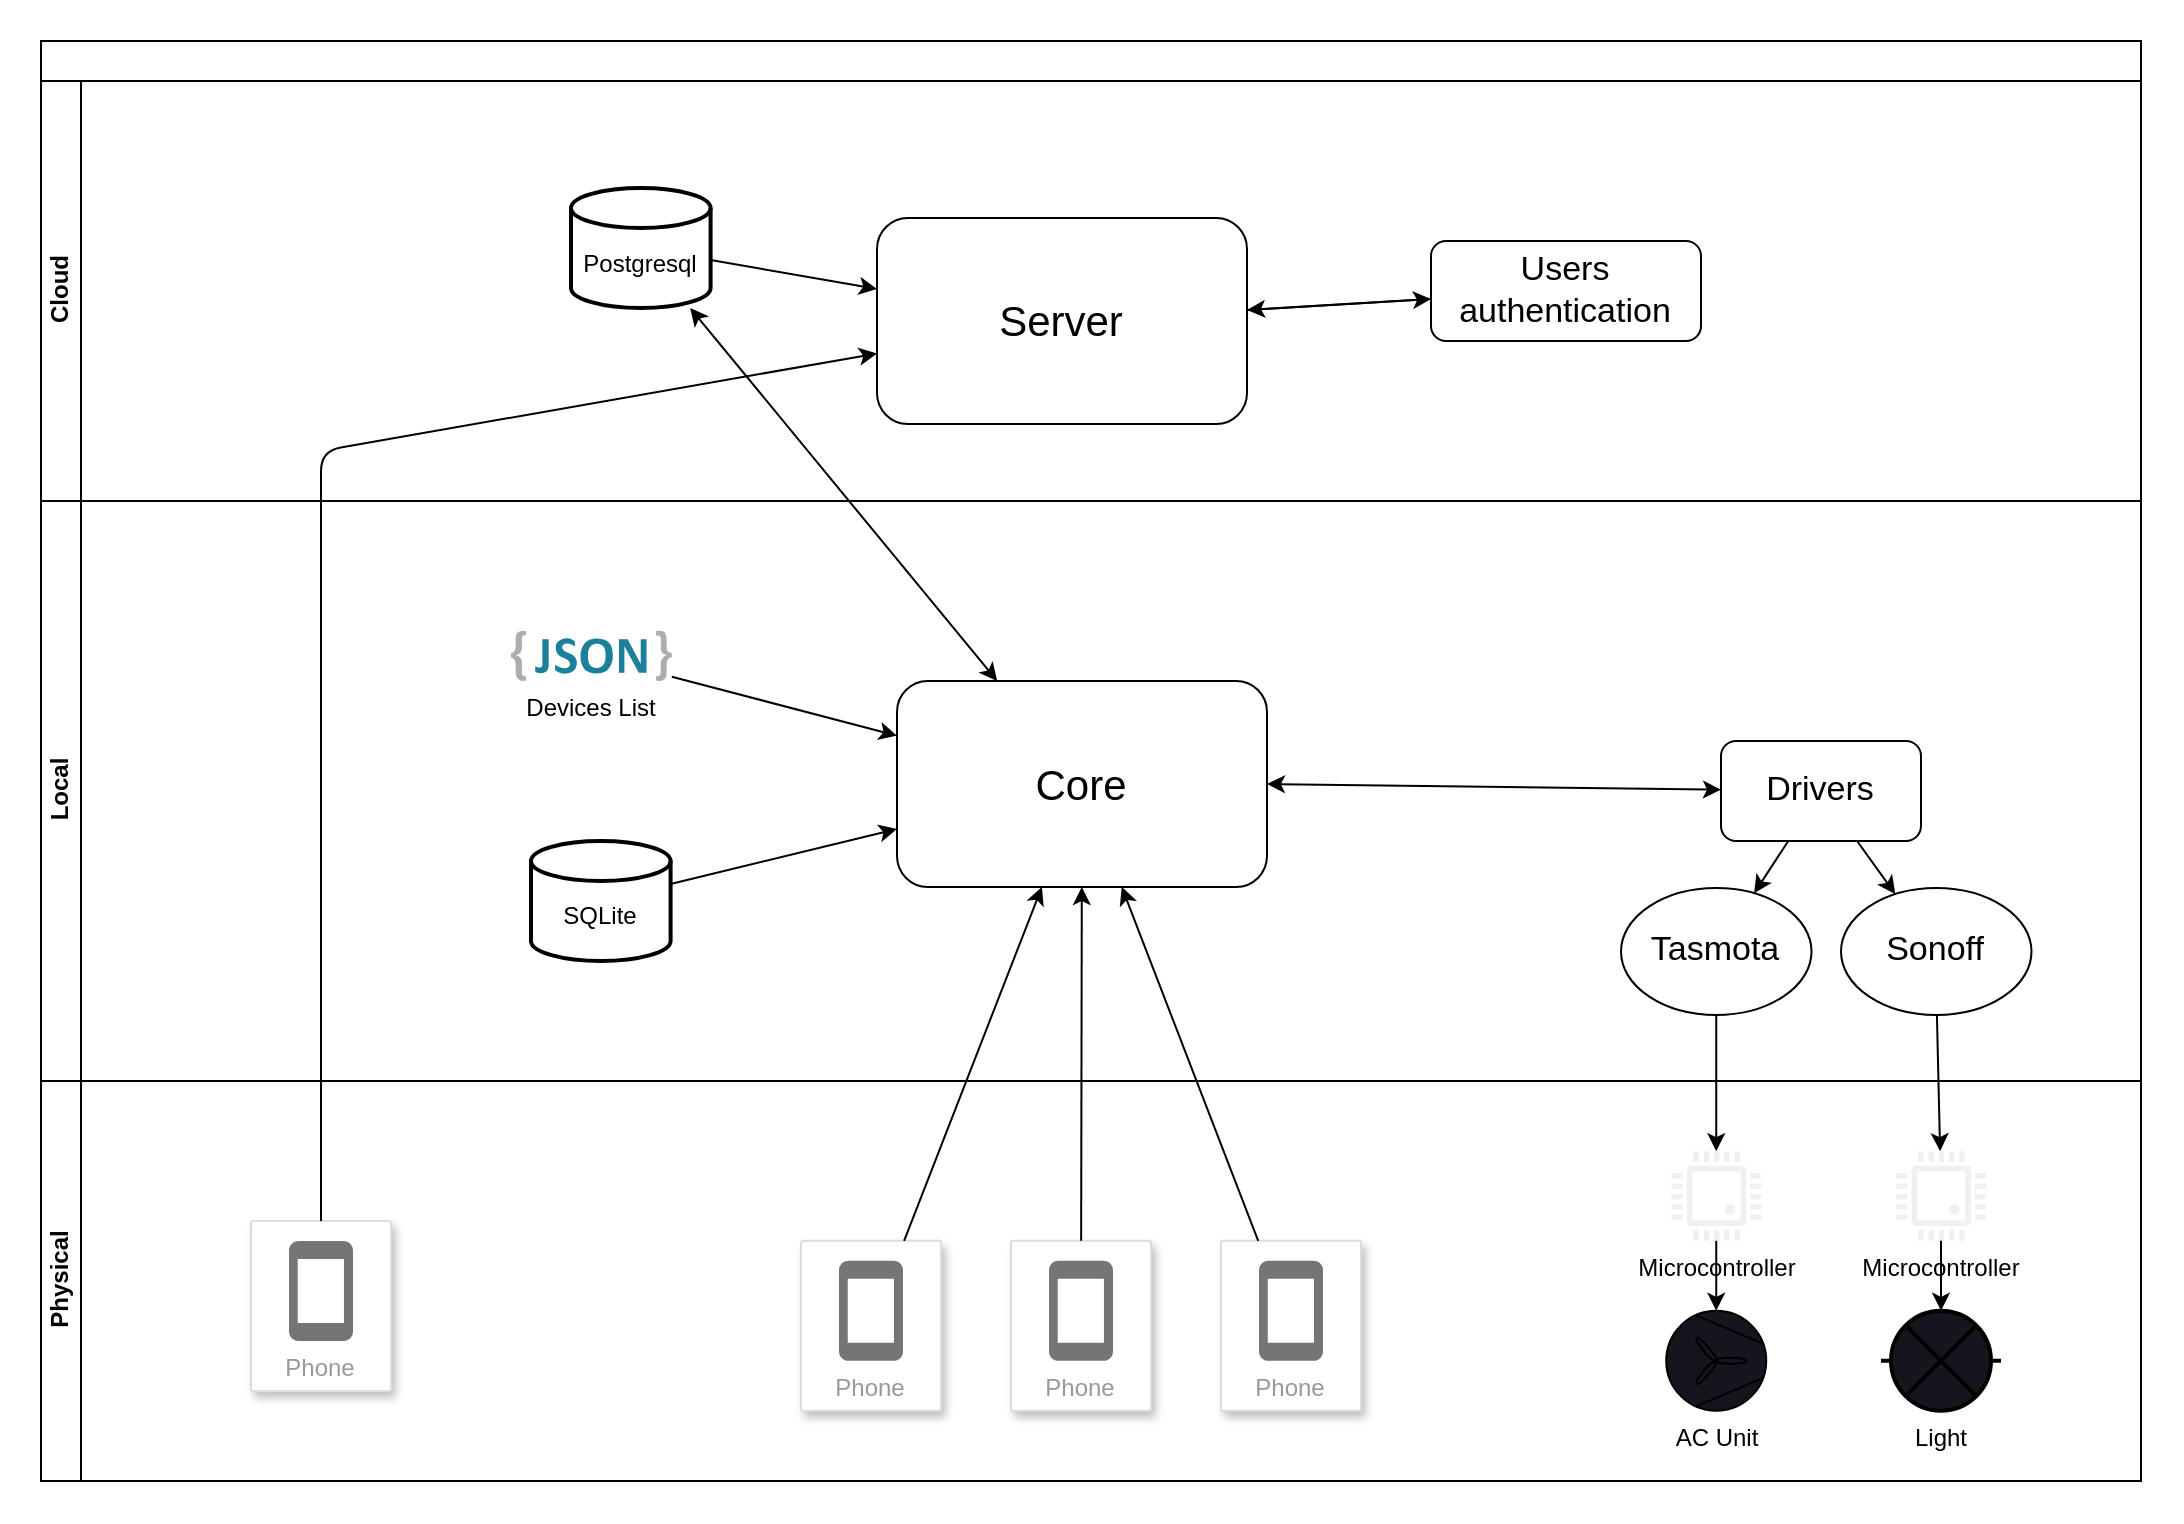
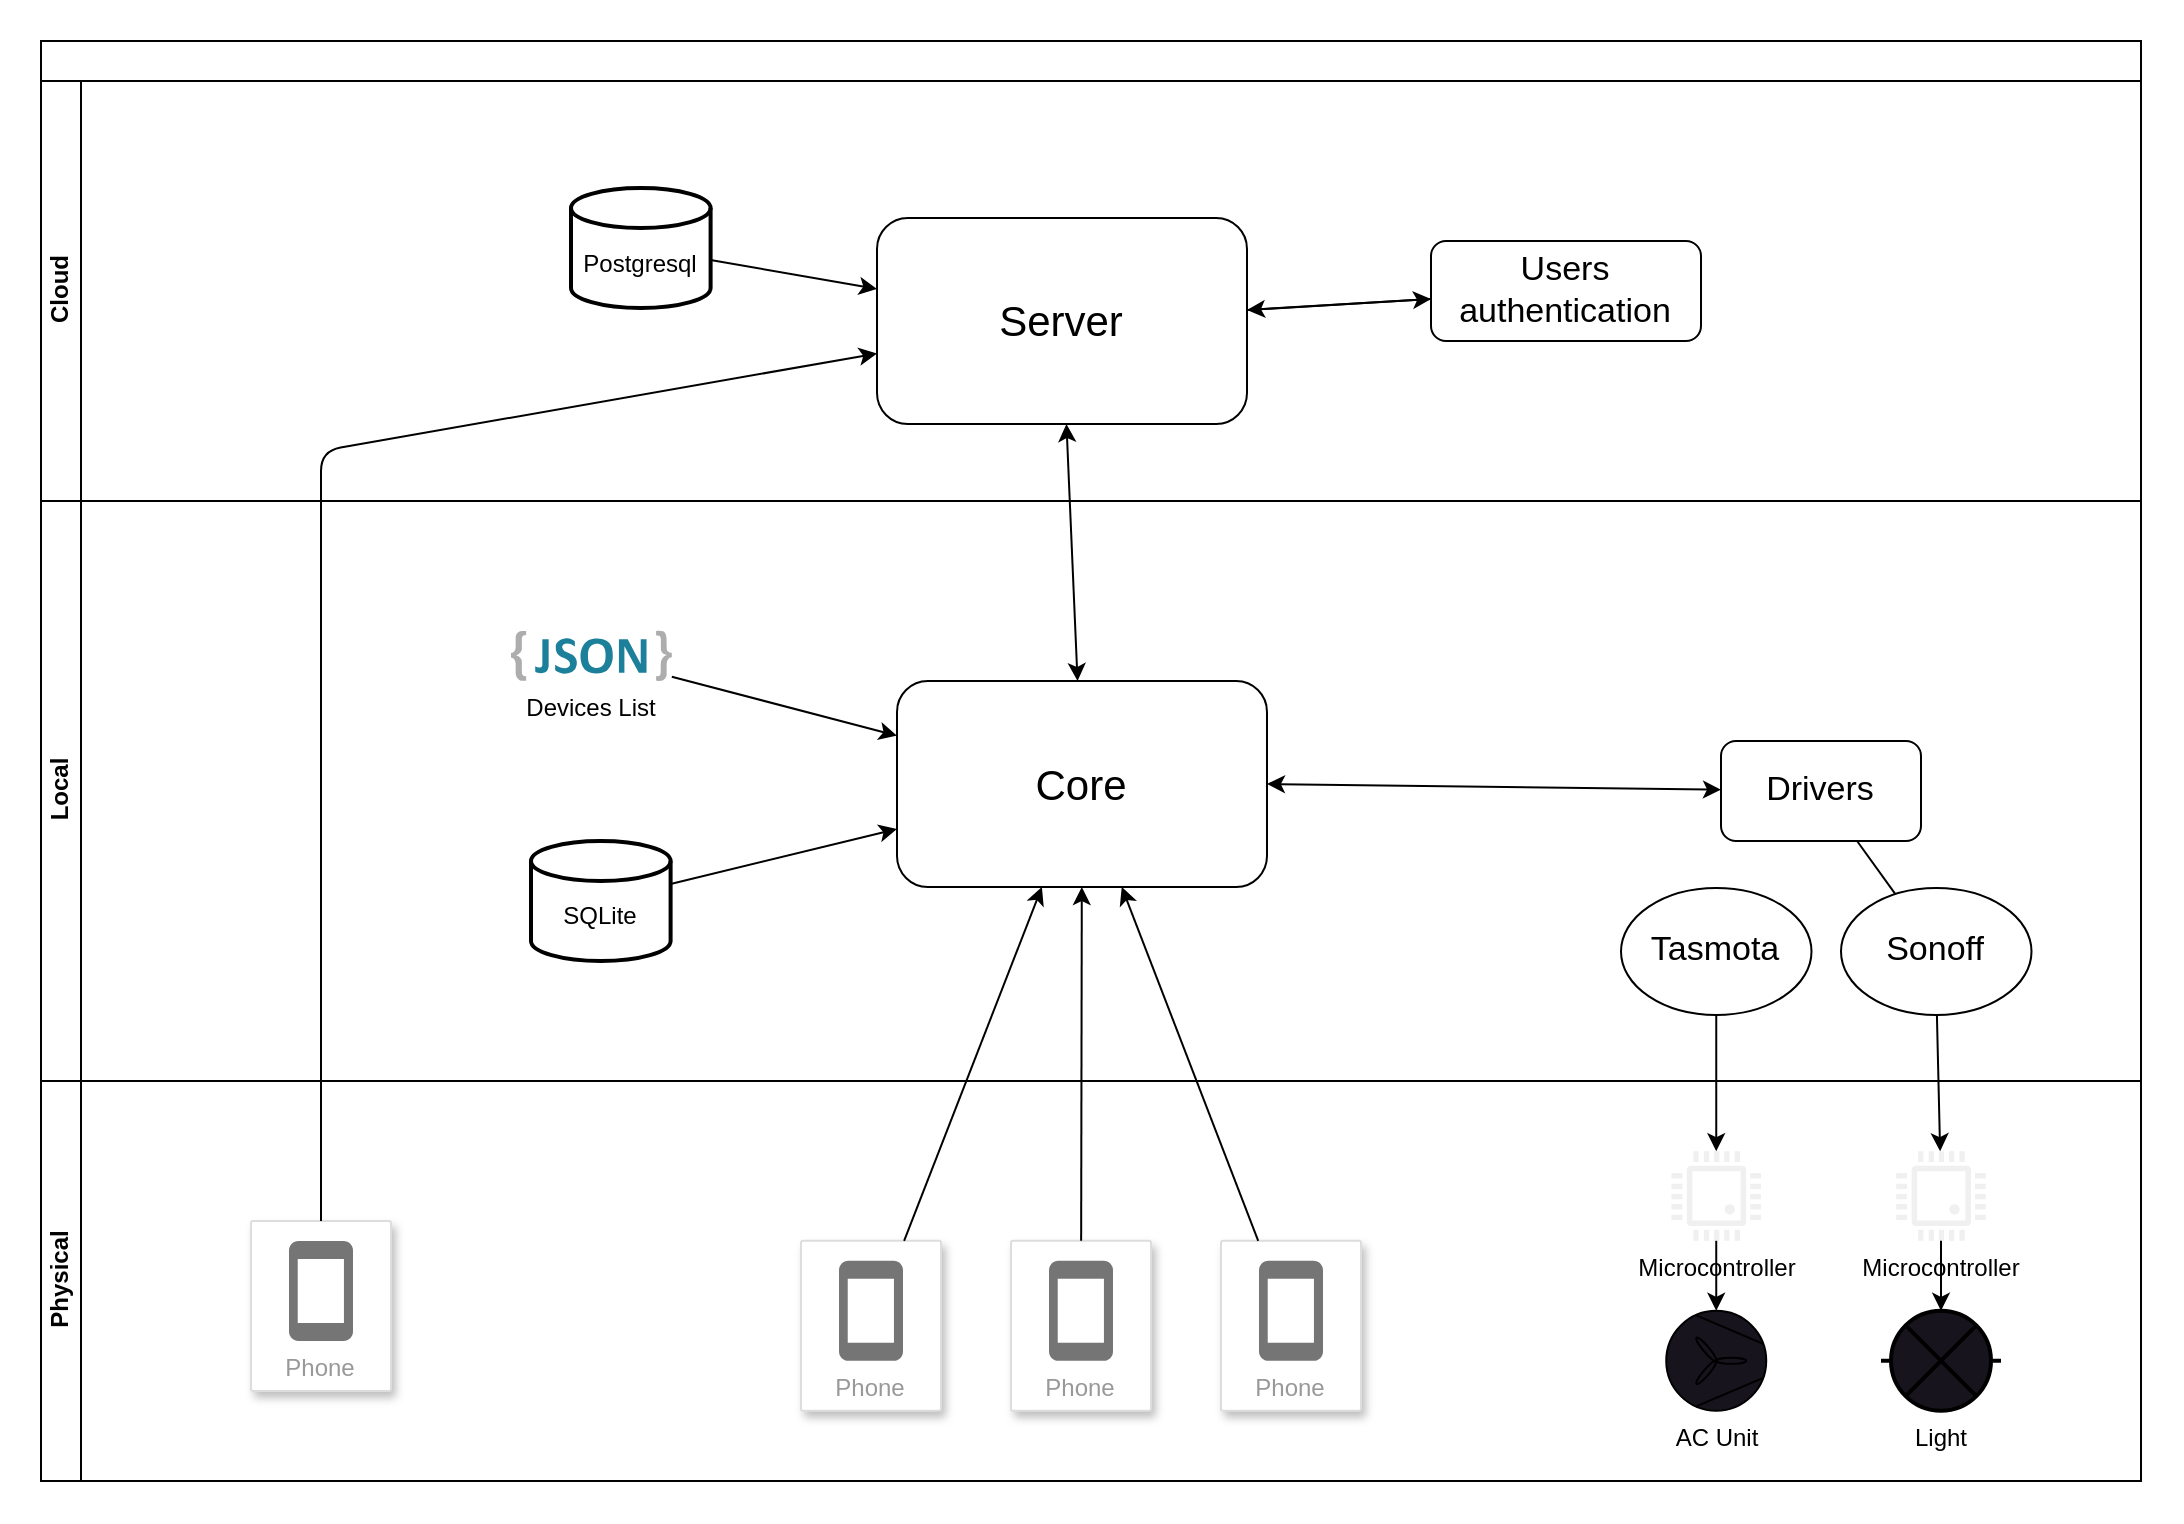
edge "Postgresql" -- "Core": now "Server" -- "Core"
edge "Drivers" -> "Tasmota": removed
edge "Drivers" -> "Sonoff": arrowhead classic -> none
